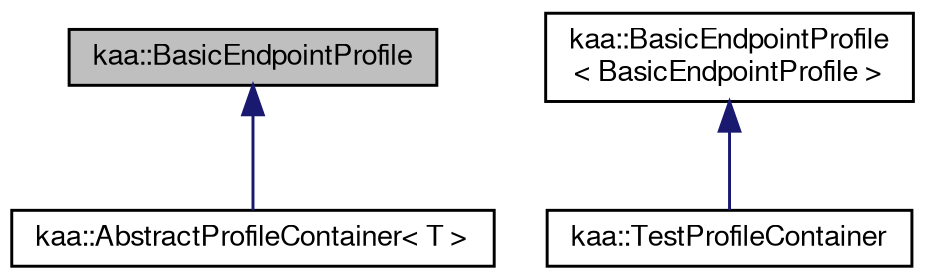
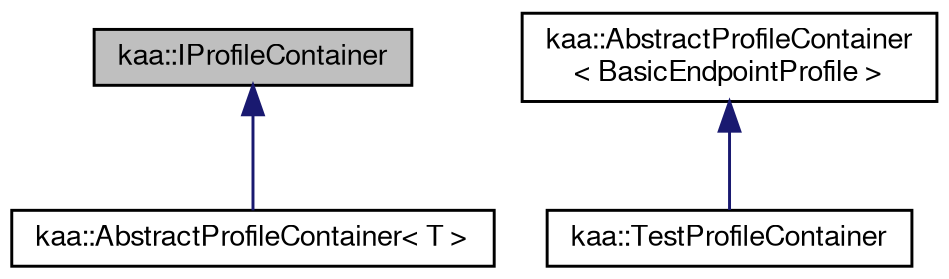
node "kaa::BasicEndpointProfile": label "kaa::BasicEndpointProfile" -> "kaa::IProfileContainer"
node "kaa::BasicEndpointProfile < BasicEndpointProfile >": label "kaa::BasicEndpointProfile < BasicEndpointProfile >" -> "kaa::AbstractProfileContainer < BasicEndpointProfile >"
